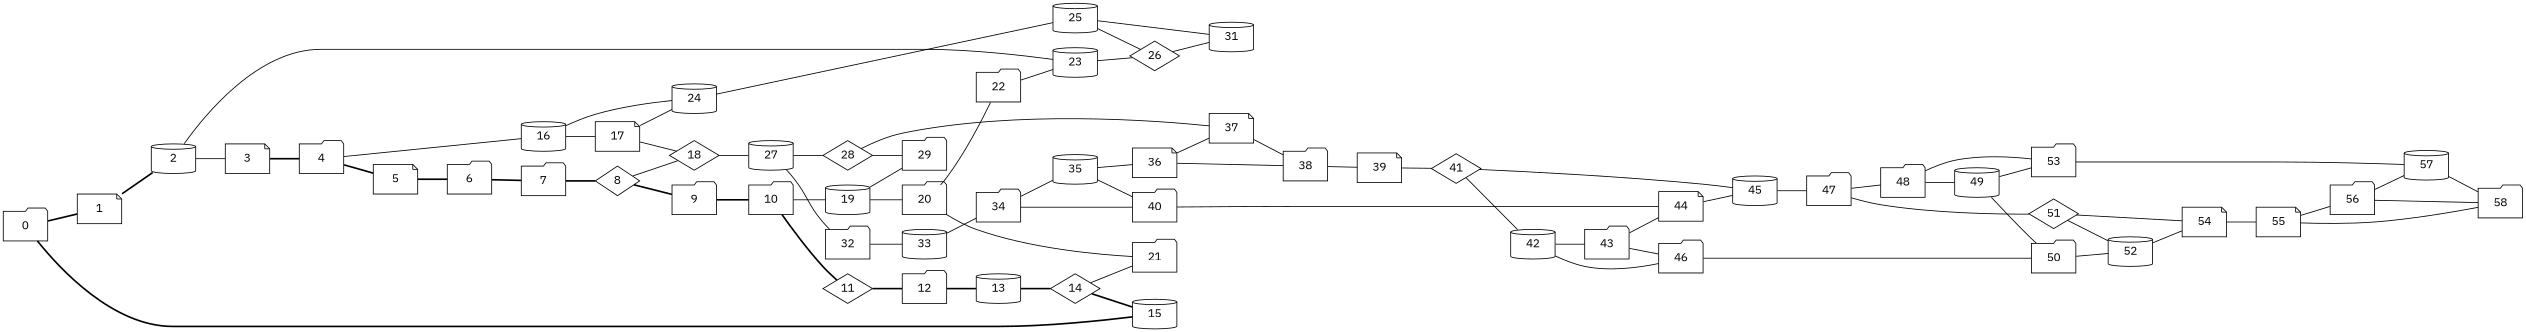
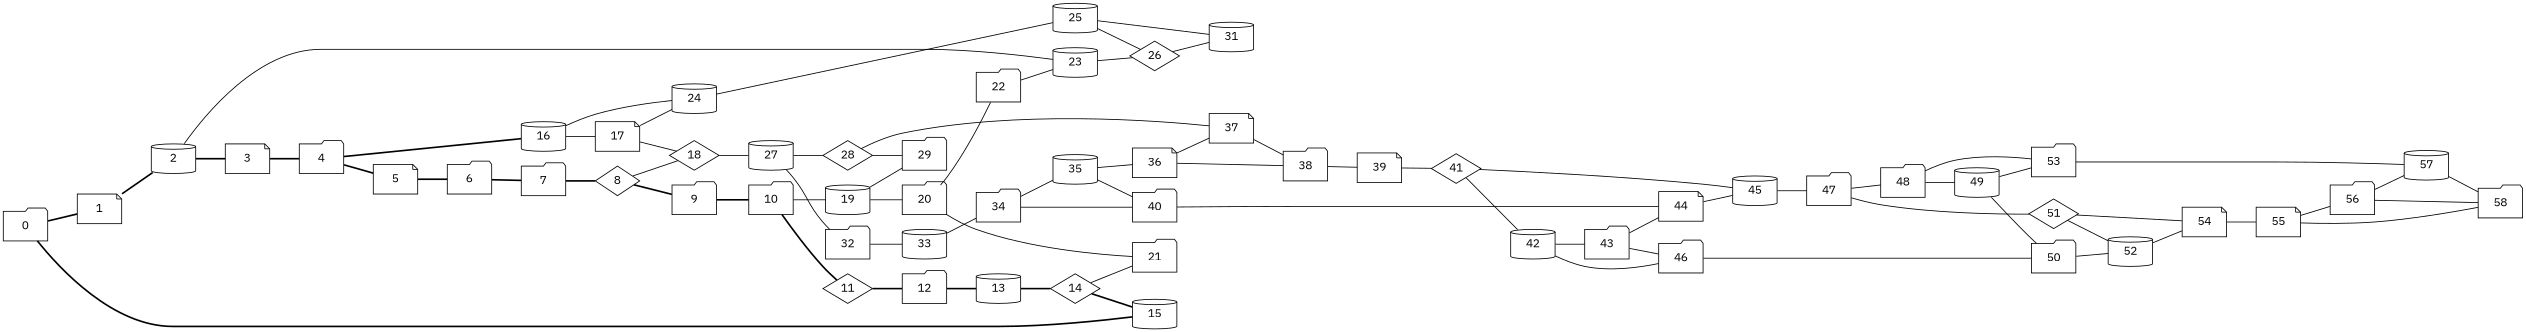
edge "16" -- "4": style solid -> bold
edge "2" -- "3": style solid -> bold
